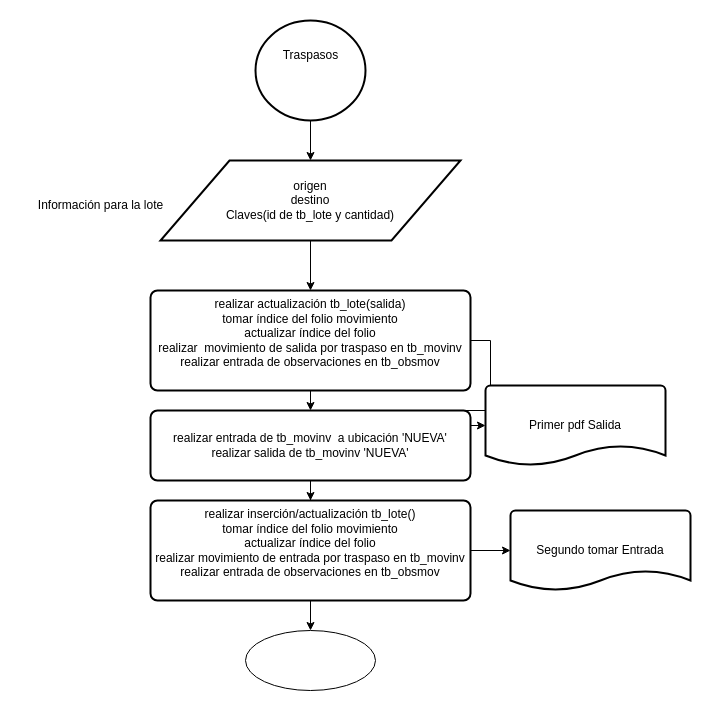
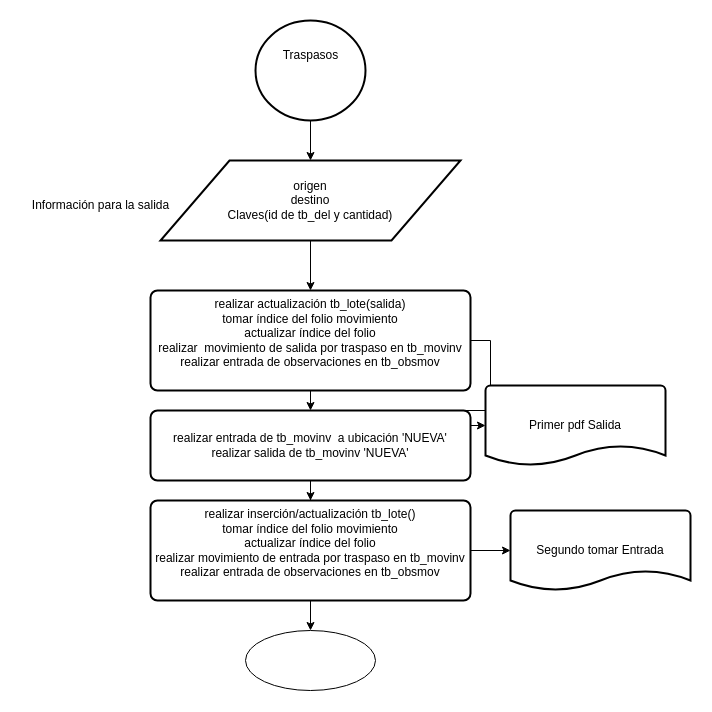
node "origen destino Claves(id de tb_lote y cantidad)": label "origen destino Claves(id de tb_lote y cantidad)" -> "origen destino Claves(id de tb_del y cantidad)"
node "Información para la lote": label "Información para la lote" -> "Información para la salida"
